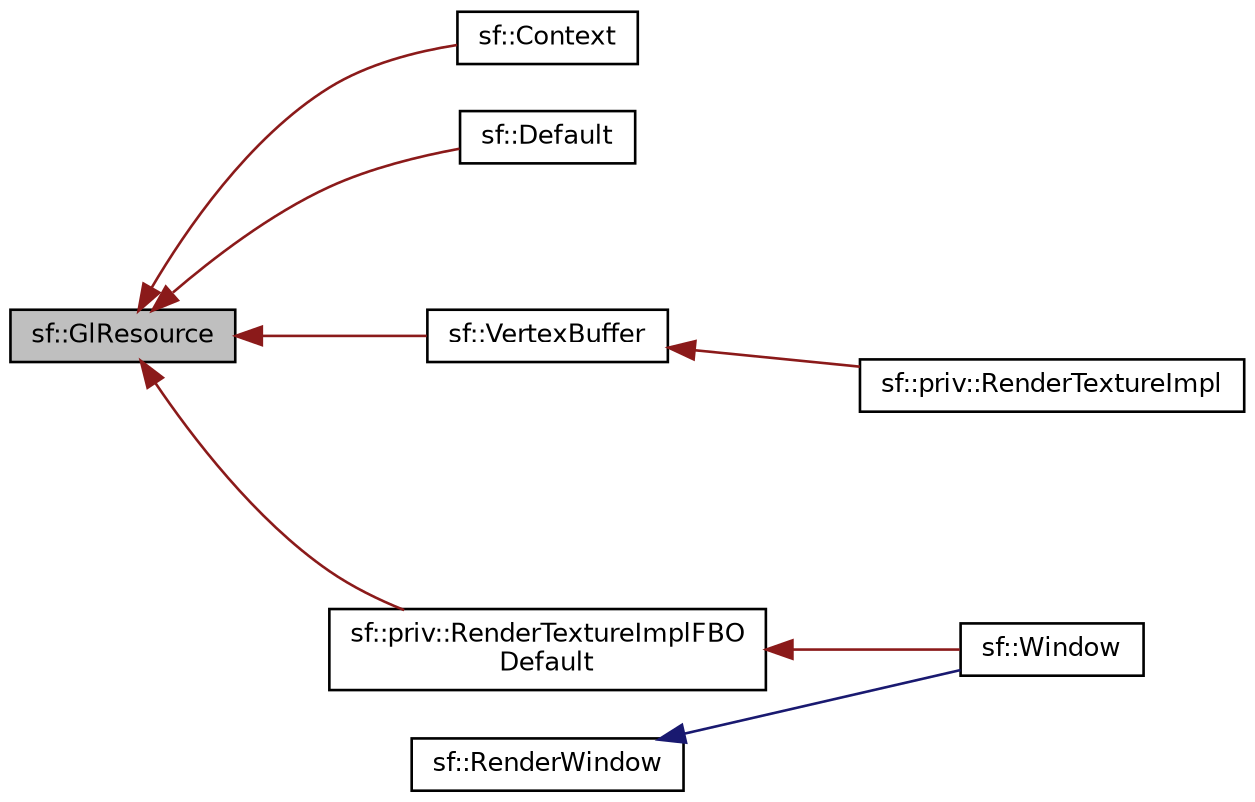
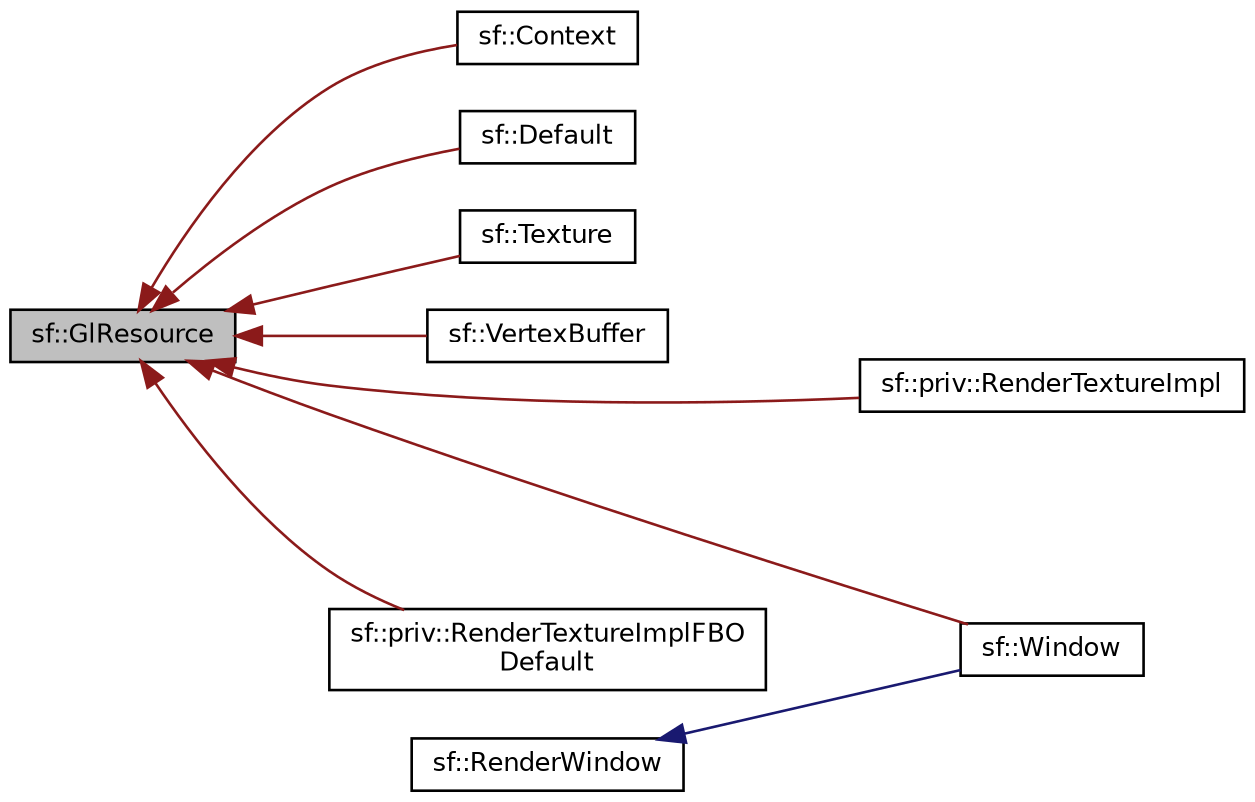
node "sf::Texture": added
edge "sf::priv::RenderTextureImpl" -> "sf::VertexBuffer": now "sf::priv::RenderTextureImpl" -> "sf::GlResource"
edge "sf::Window" -> "sf::priv::RenderTextureImplFBO Default": now "sf::Window" -> "sf::GlResource"
